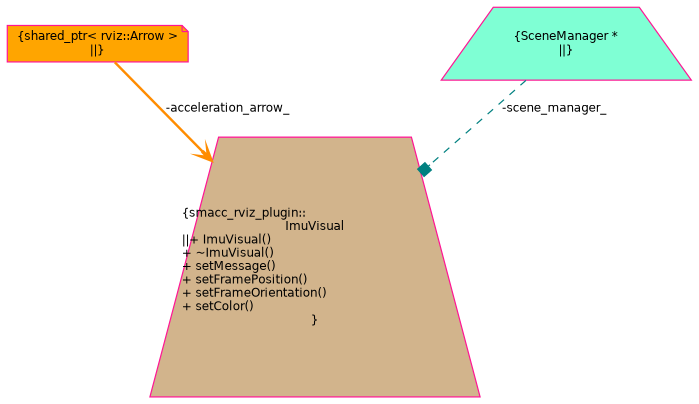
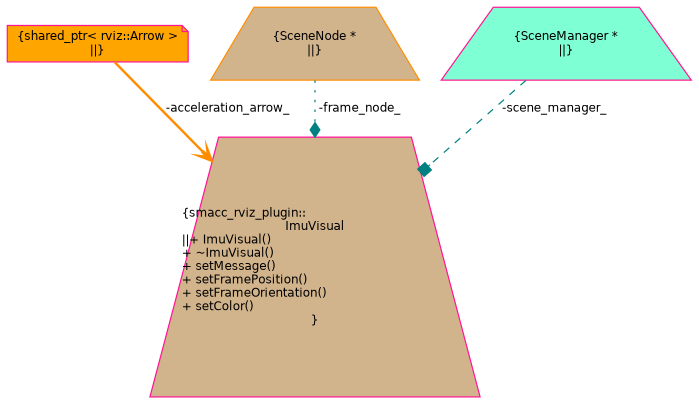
node "{SceneNode * ||}": added
